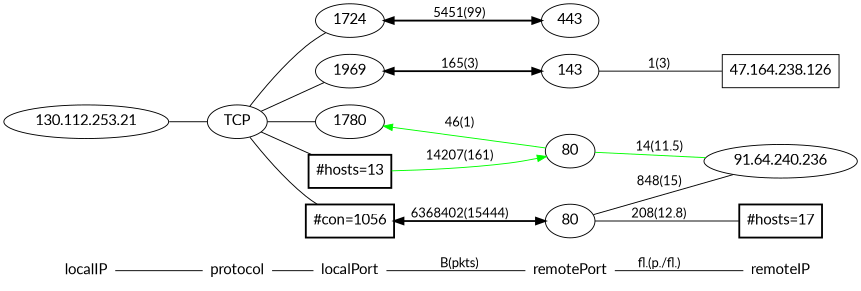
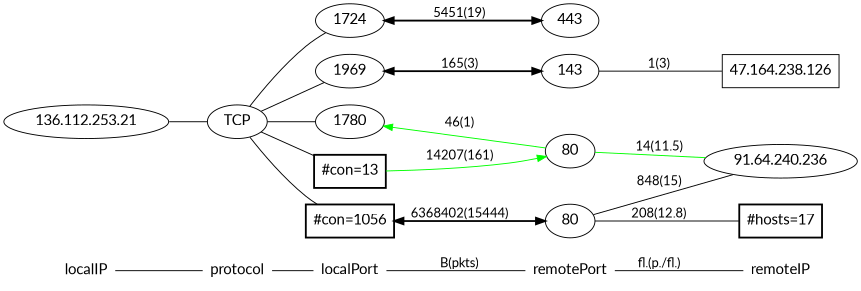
edge "1724" -- "443": label "5451(99)" -> "5451(19)"
node "130.112.253.21": label "130.112.253.21" -> "136.112.253.21"
node "#hosts=13": label "#hosts=13" -> "#con=13"
